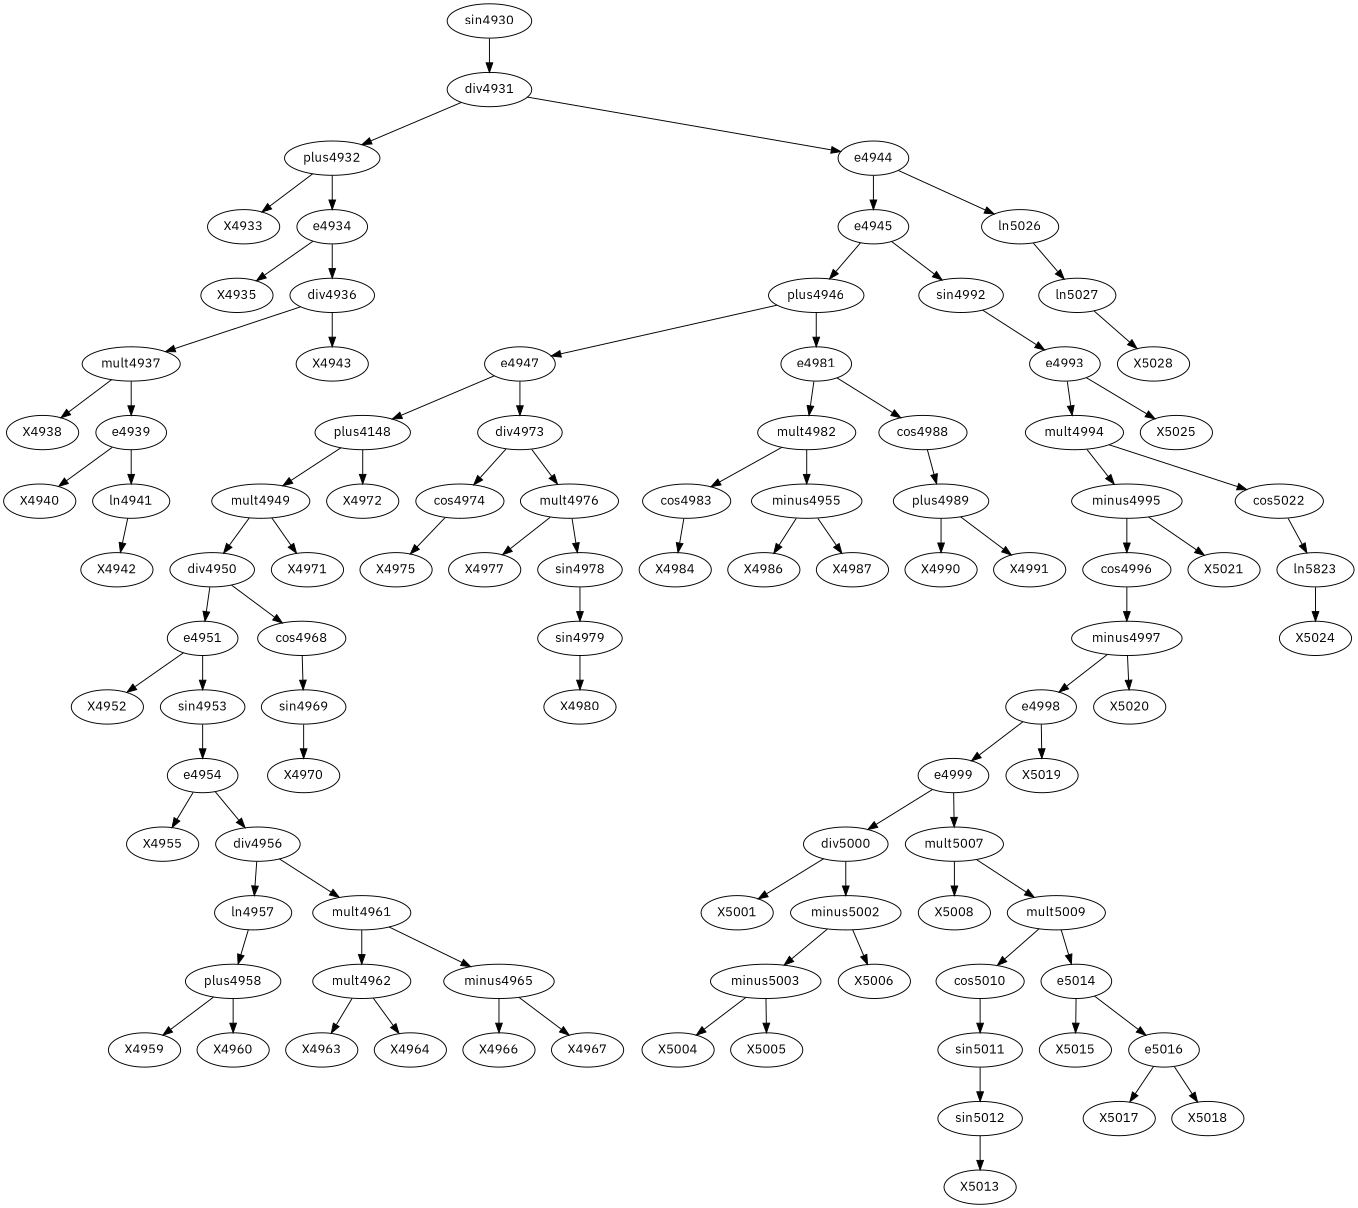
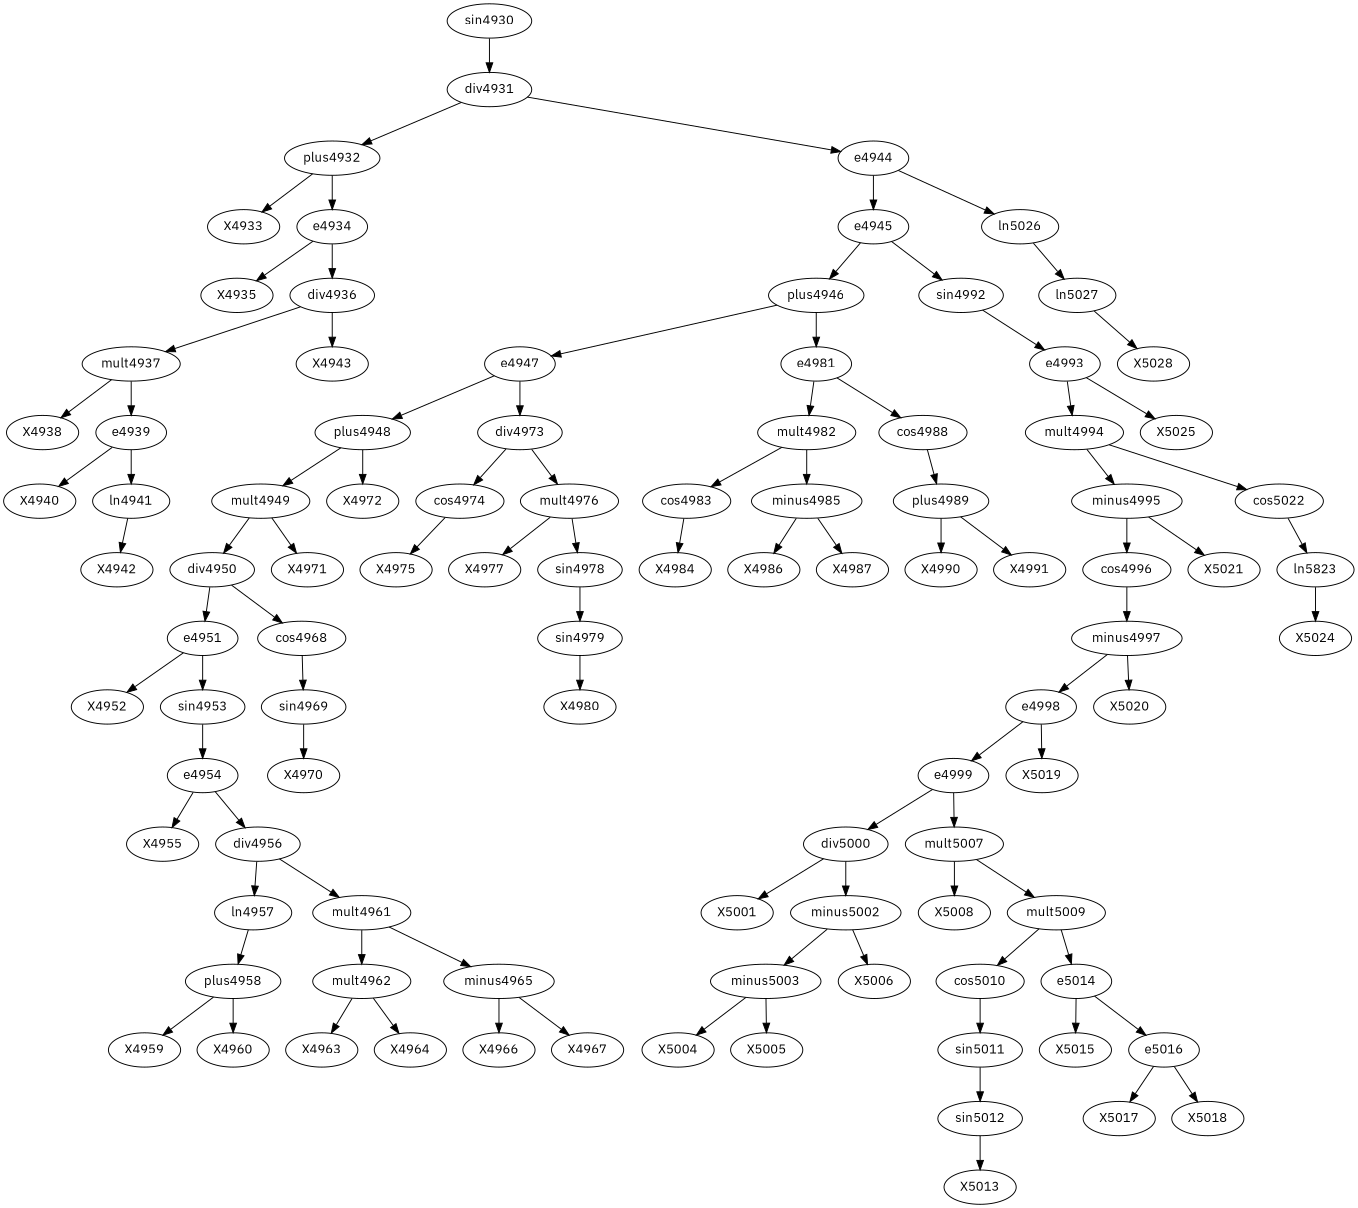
node "plus4148": label "plus4148" -> "plus4948"
node "minus4955": label "minus4955" -> "minus4985"
